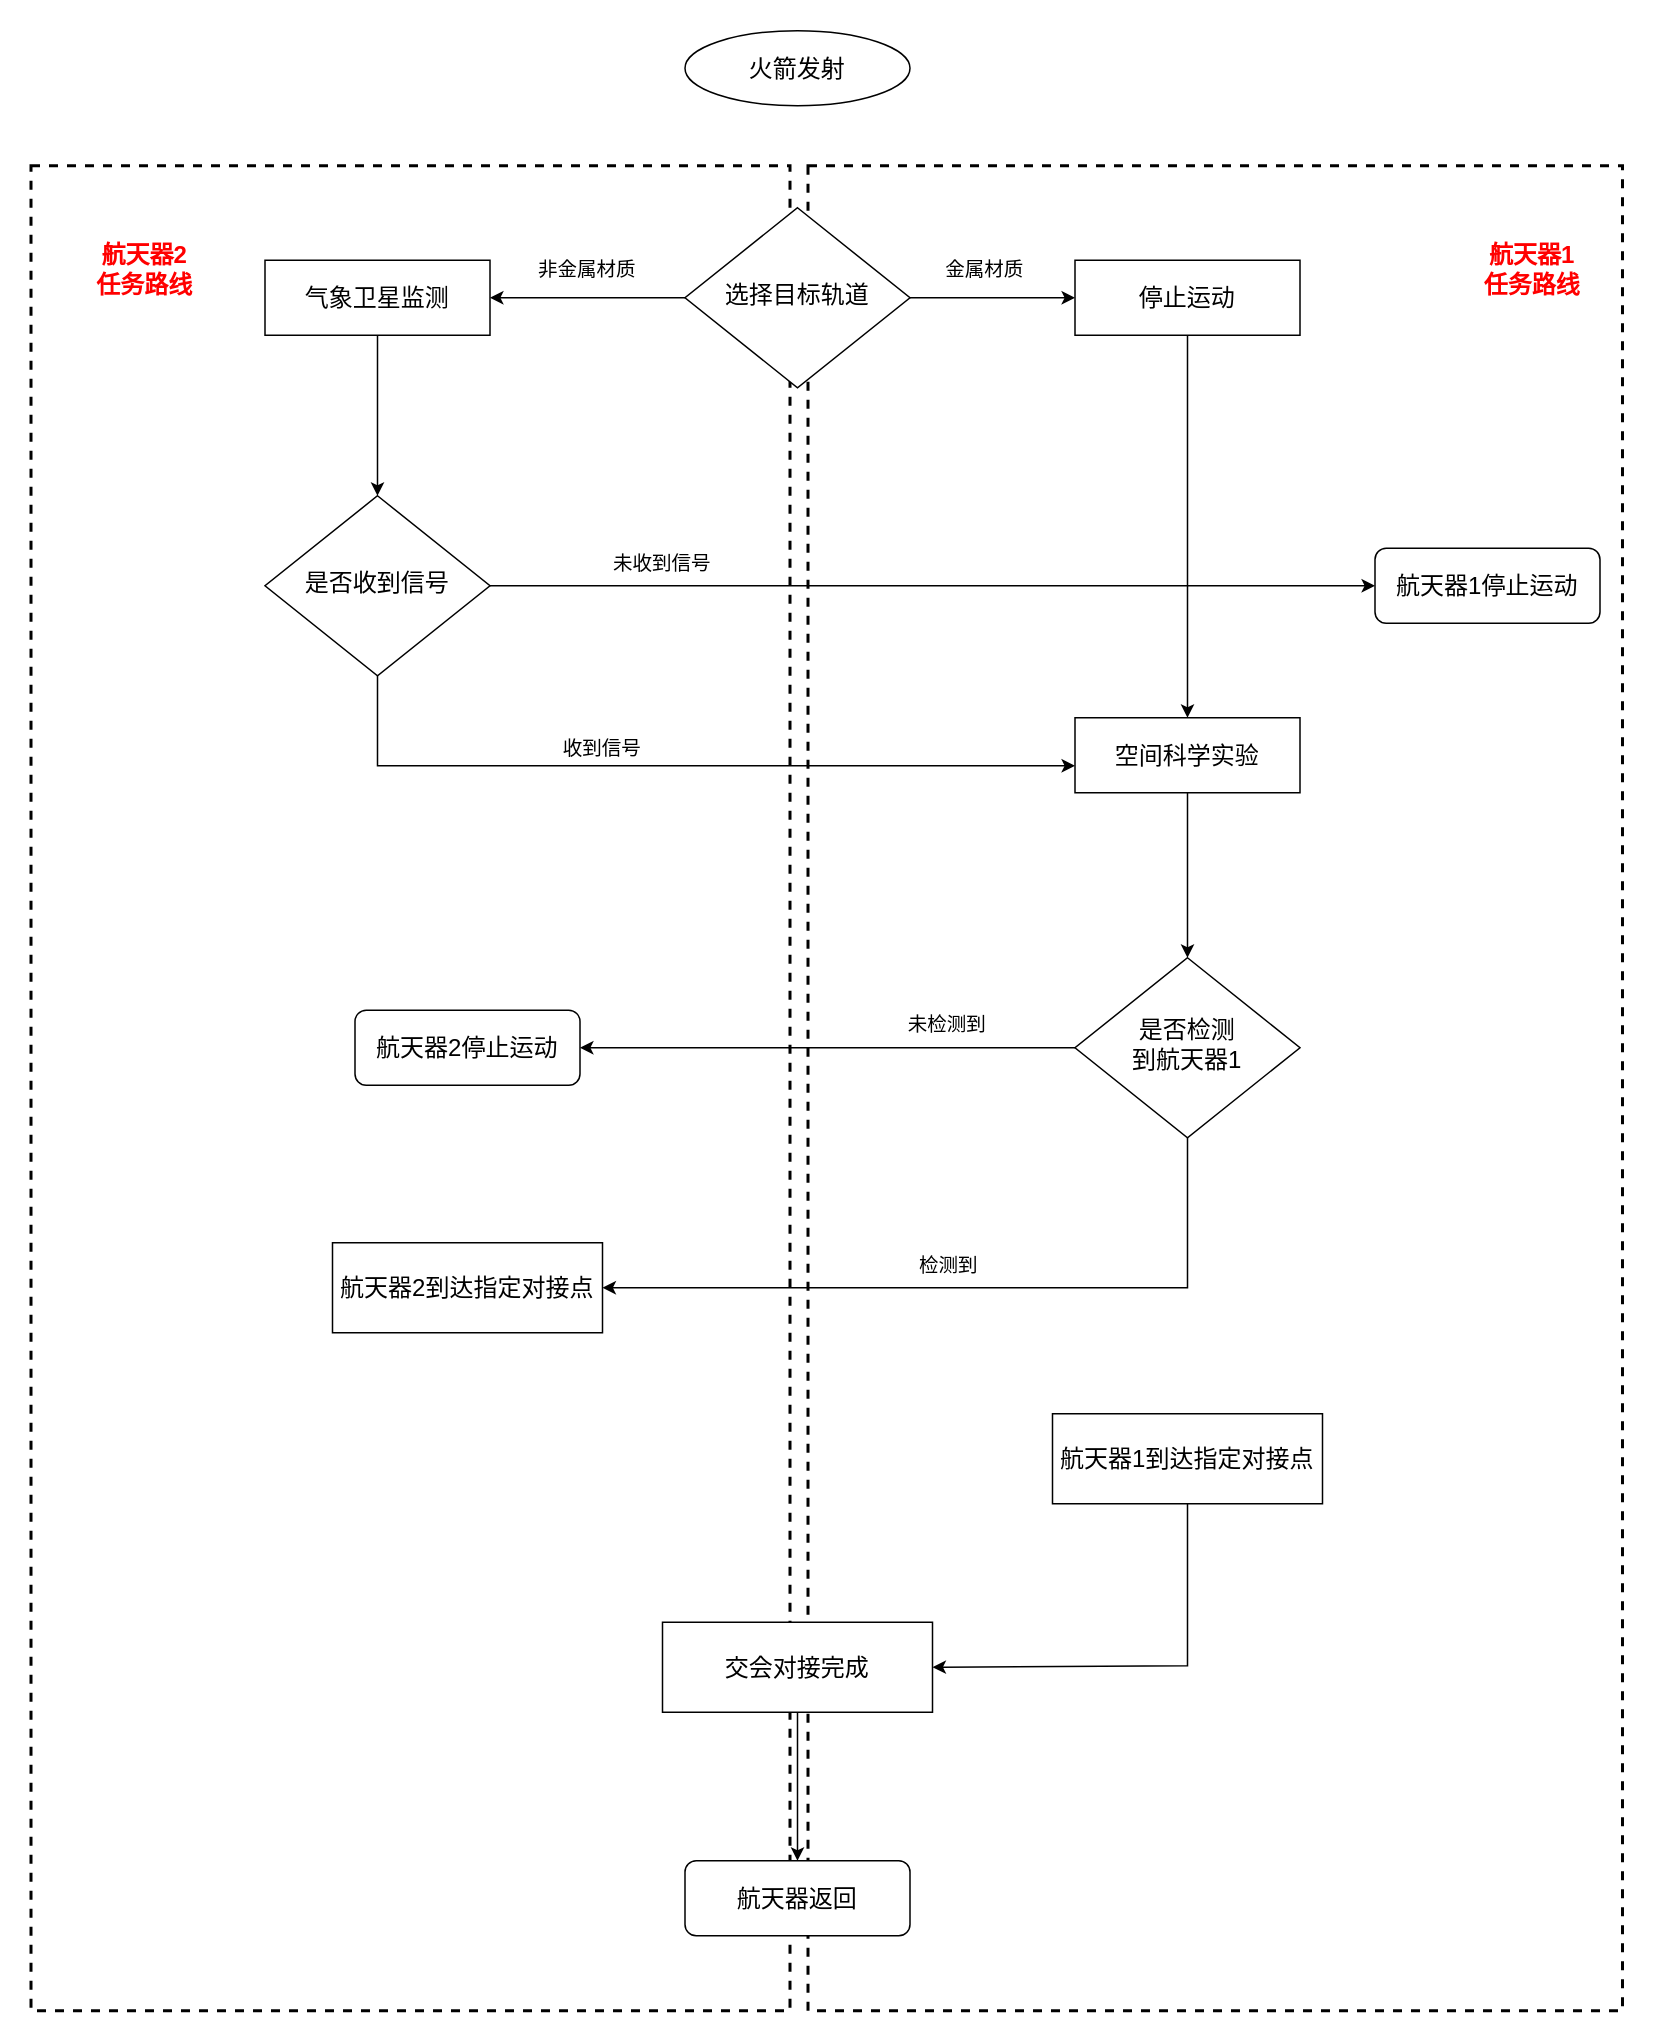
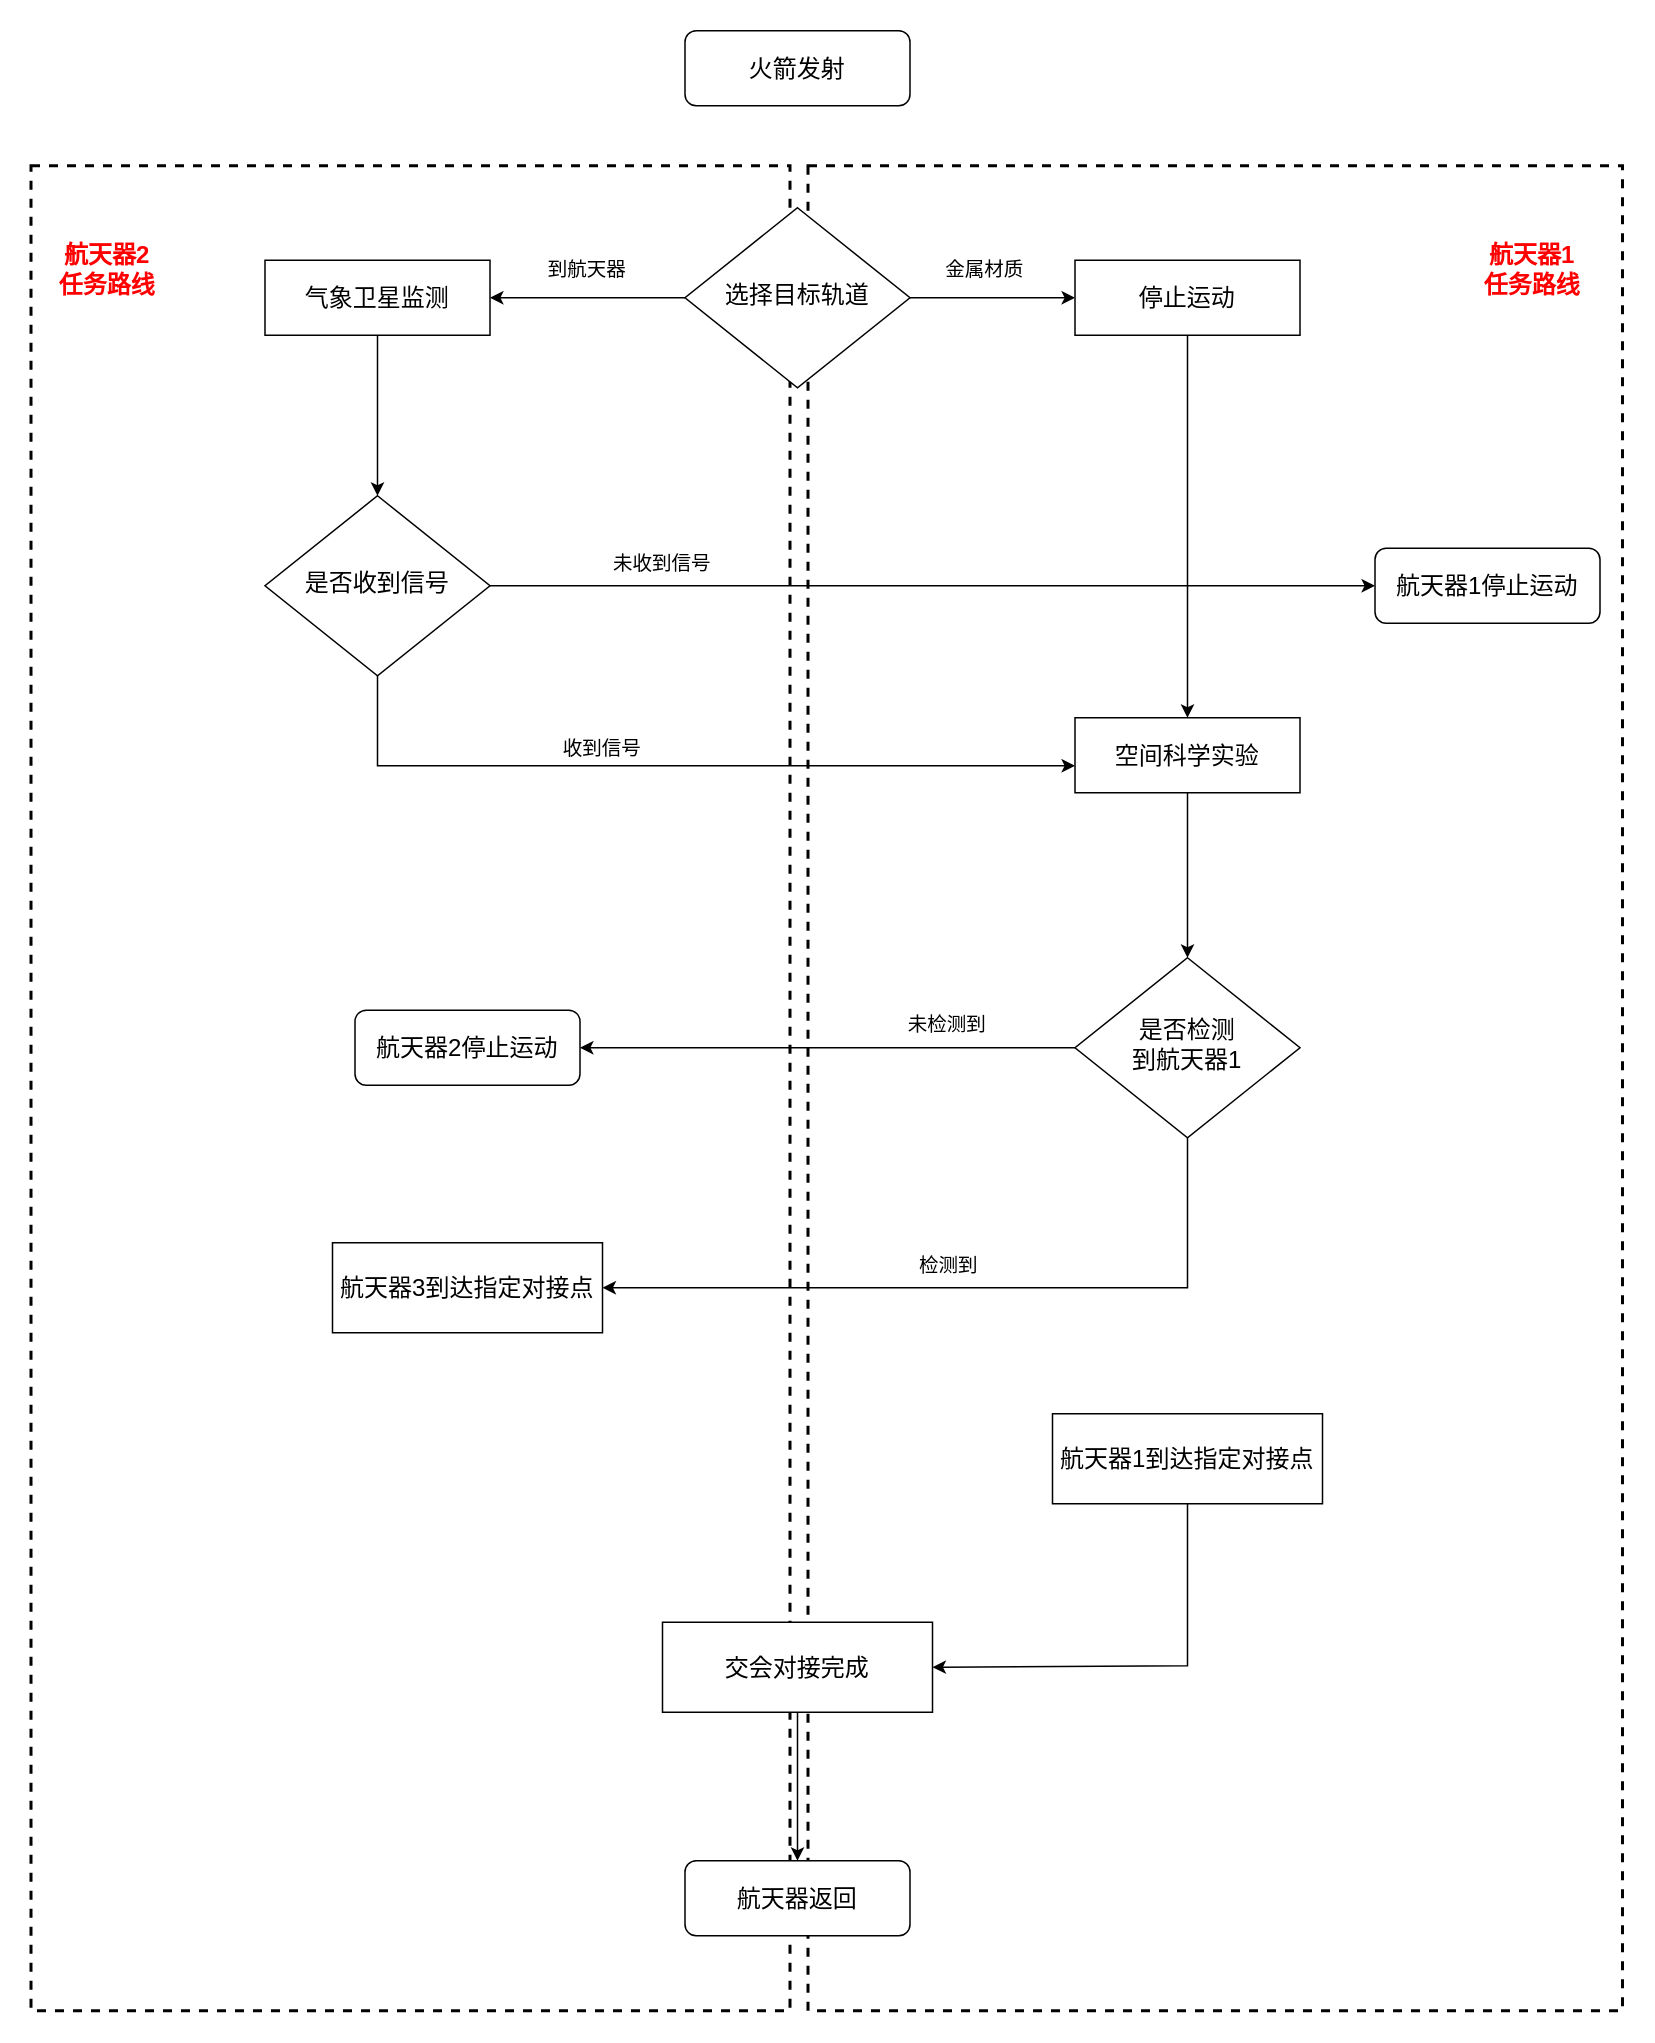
node "火箭发射": shape ellipse -> rounded rectangle
node "航天器2 任务路线": moved (145, 269) -> (107, 269)
node "非金属材质": label "非金属材质" -> "到航天器"
node "航天器2到达指定对接点": label "航天器2到达指定对接点" -> "航天器3到达指定对接点"
